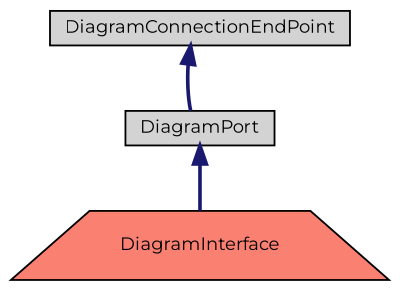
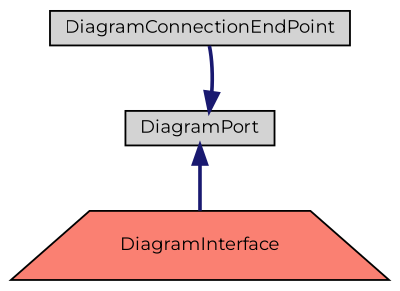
edge "DiagramPort" -> "DiagramConnectionEndPoint": reversed
